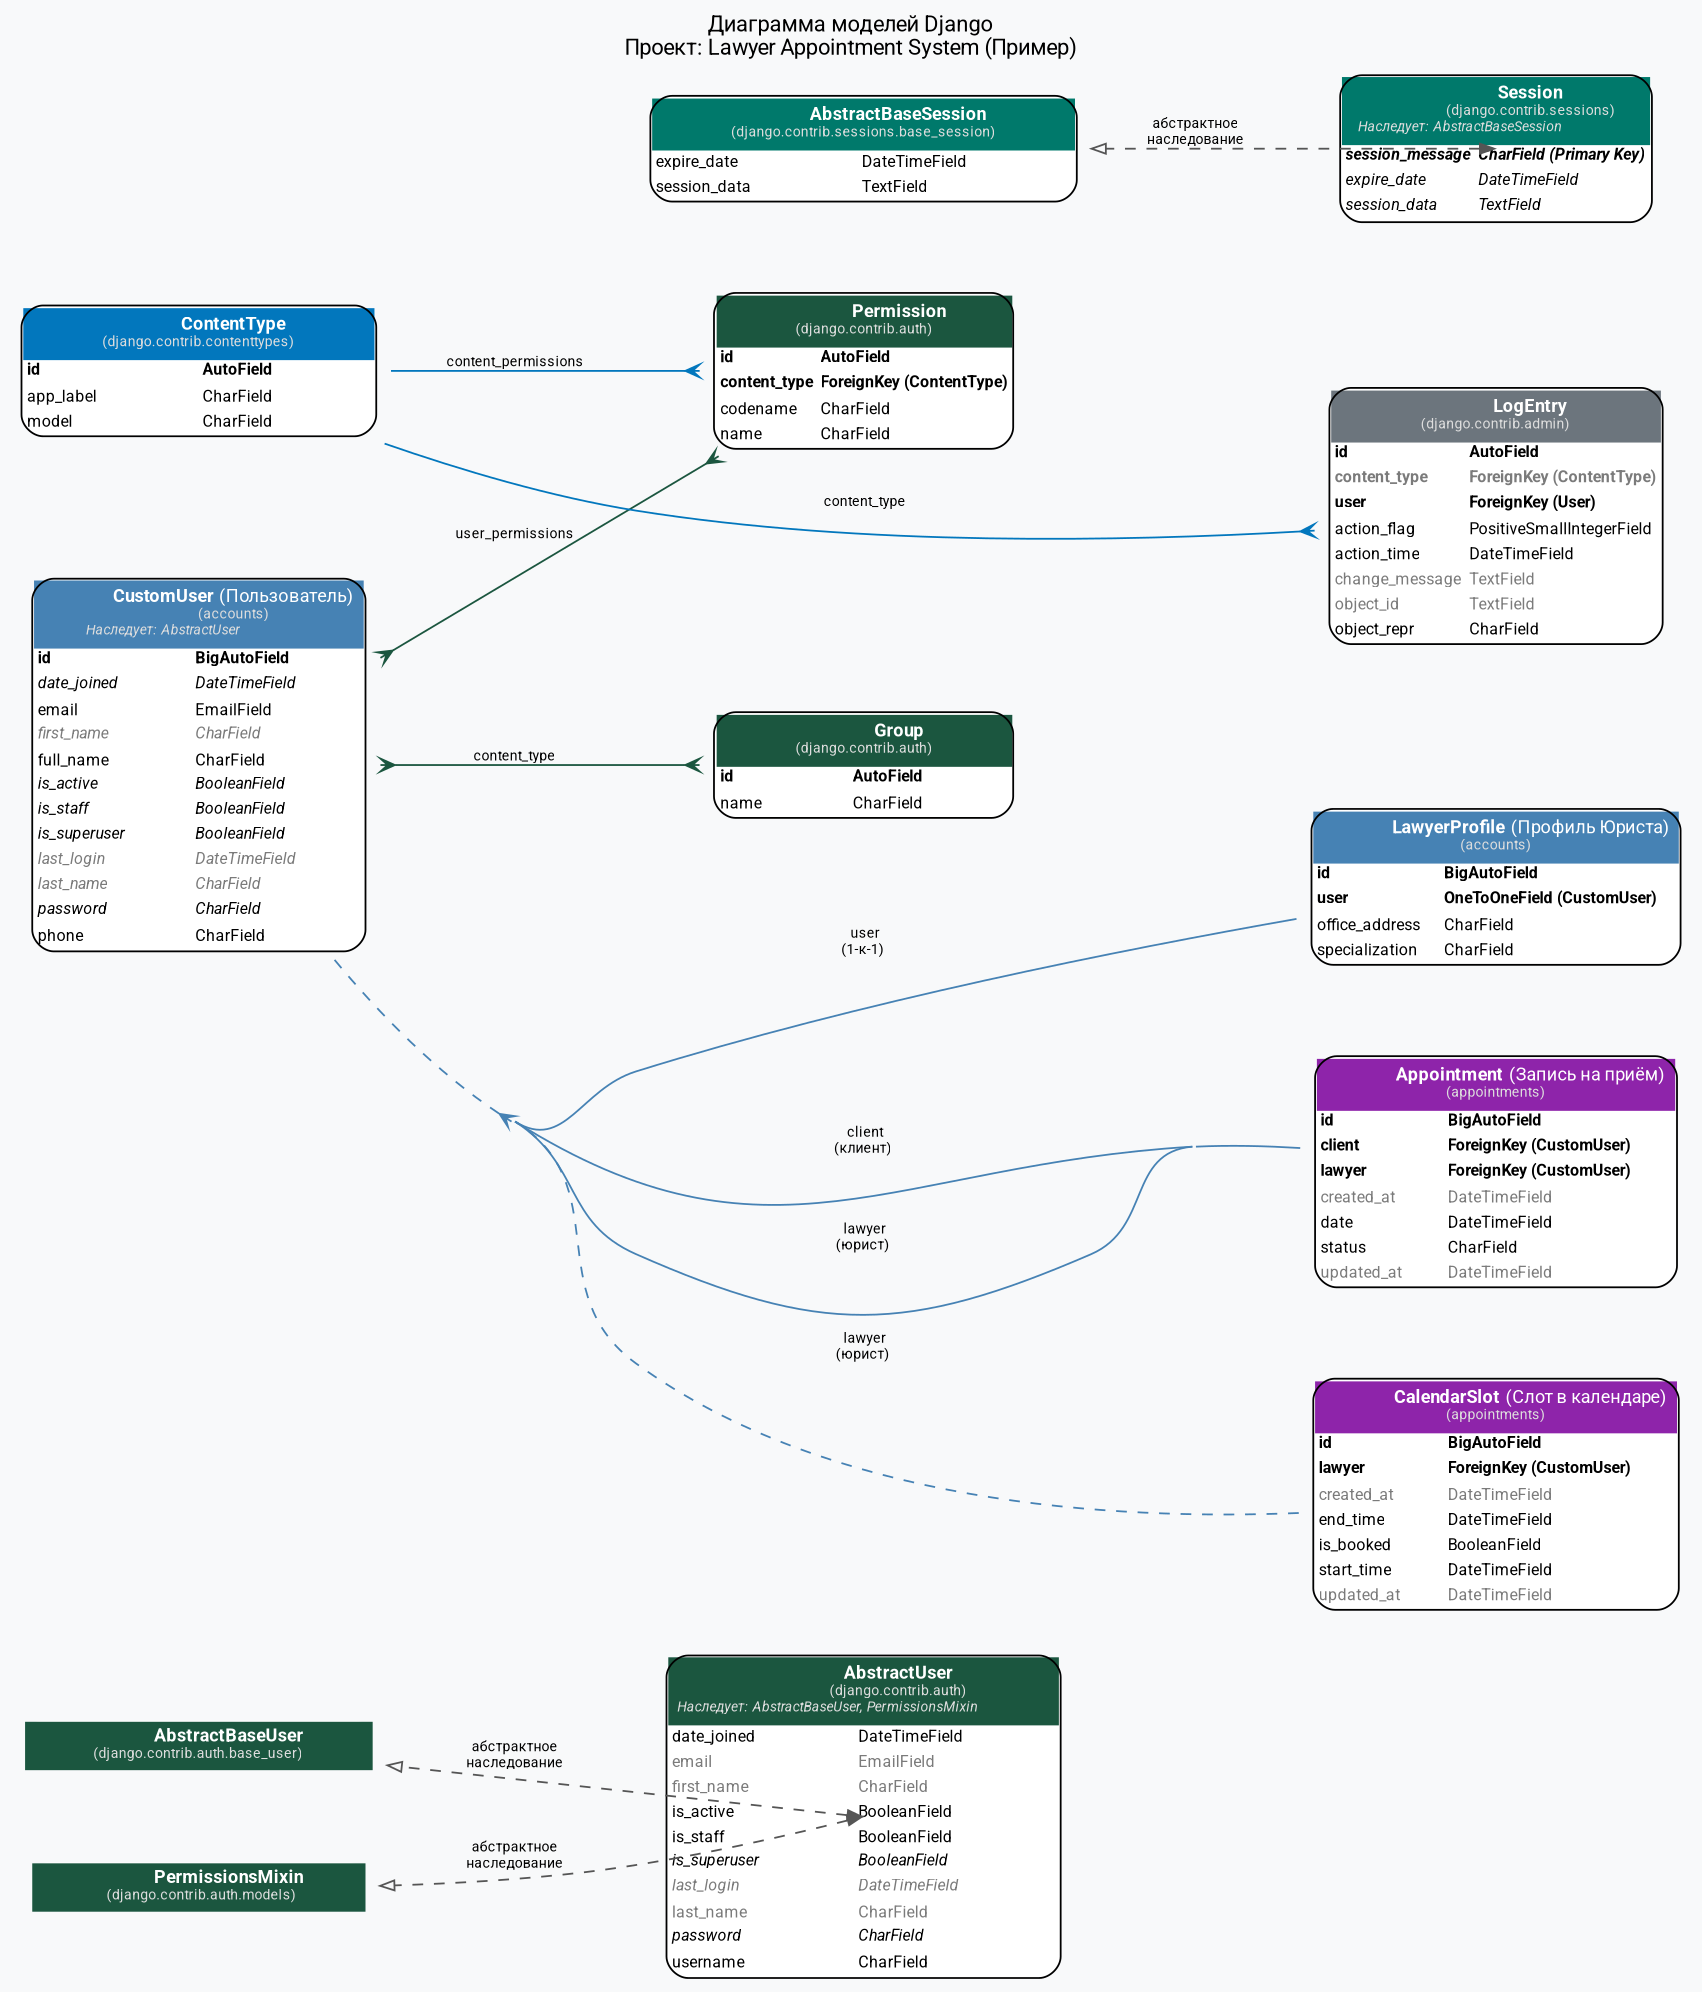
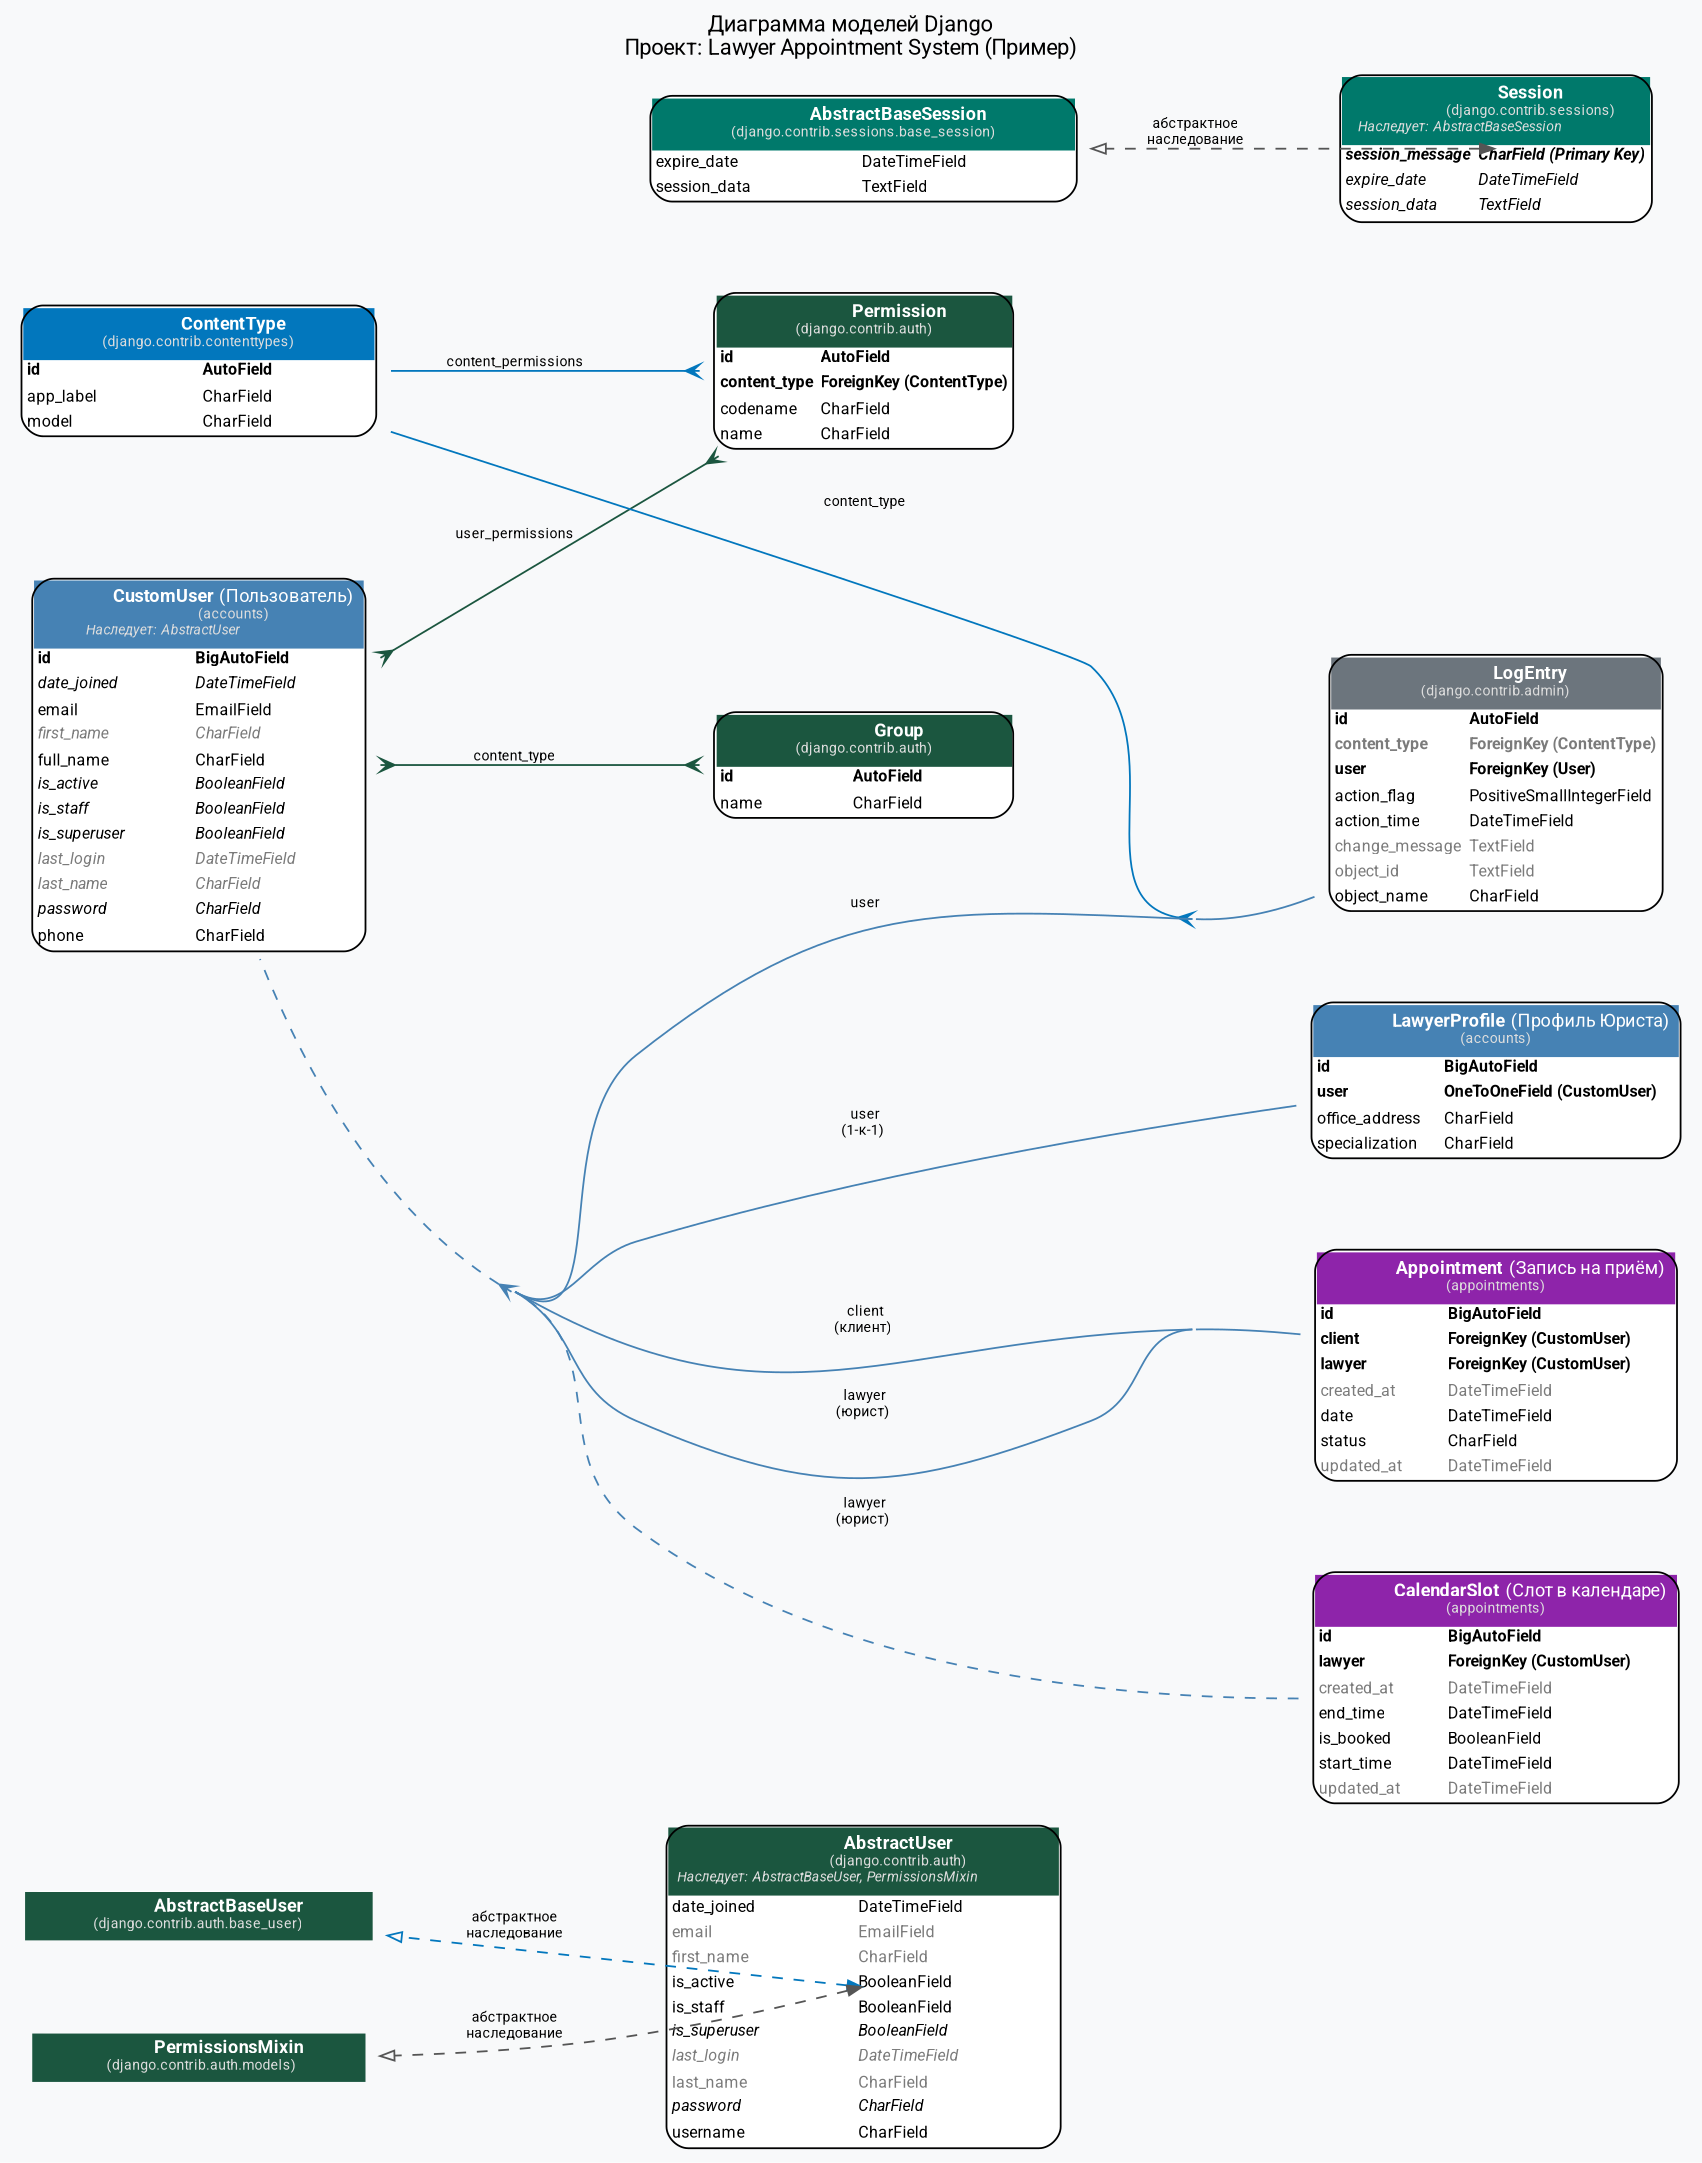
node "LogEntry": text "object_repr" -> "object_name"
edge "CustomUser" -- "LogEntry": added, label "user"
edge "AbstractBaseUser" -- "AbstractUser": color #555555 -> #0277bd
